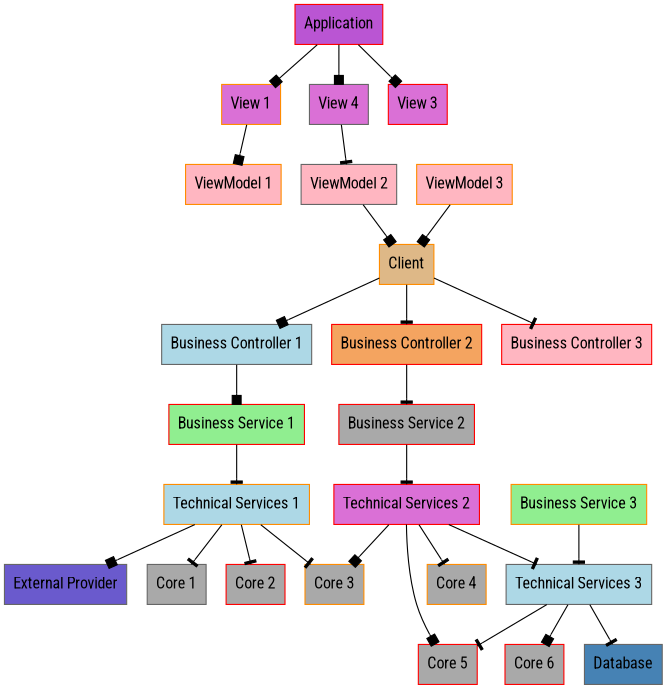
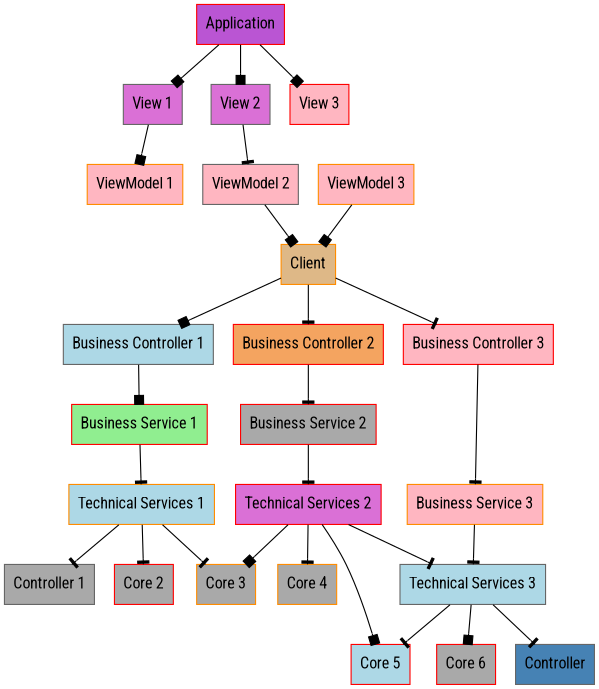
node "View 1": color darkorange -> gray40
node "View 4": label "View 4" -> "View 2"
node "View 3": fillcolor orchid -> lightpink
edge "Business Controller 3" -> "Business Service 3": added
node "Business Service 3": fillcolor lightgreen -> lightpink
node "External Provider": removed
node "Core 1": label "Core 1" -> "Controller 1"
node "Core 5": fillcolor darkgrey -> lightblue
node "Database": label "Database" -> "Controller"
